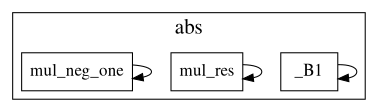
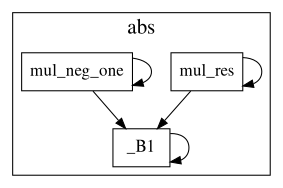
edge "mul_neg_one" -> "_B1": added
edge "mul_res" -> "_B1": added
